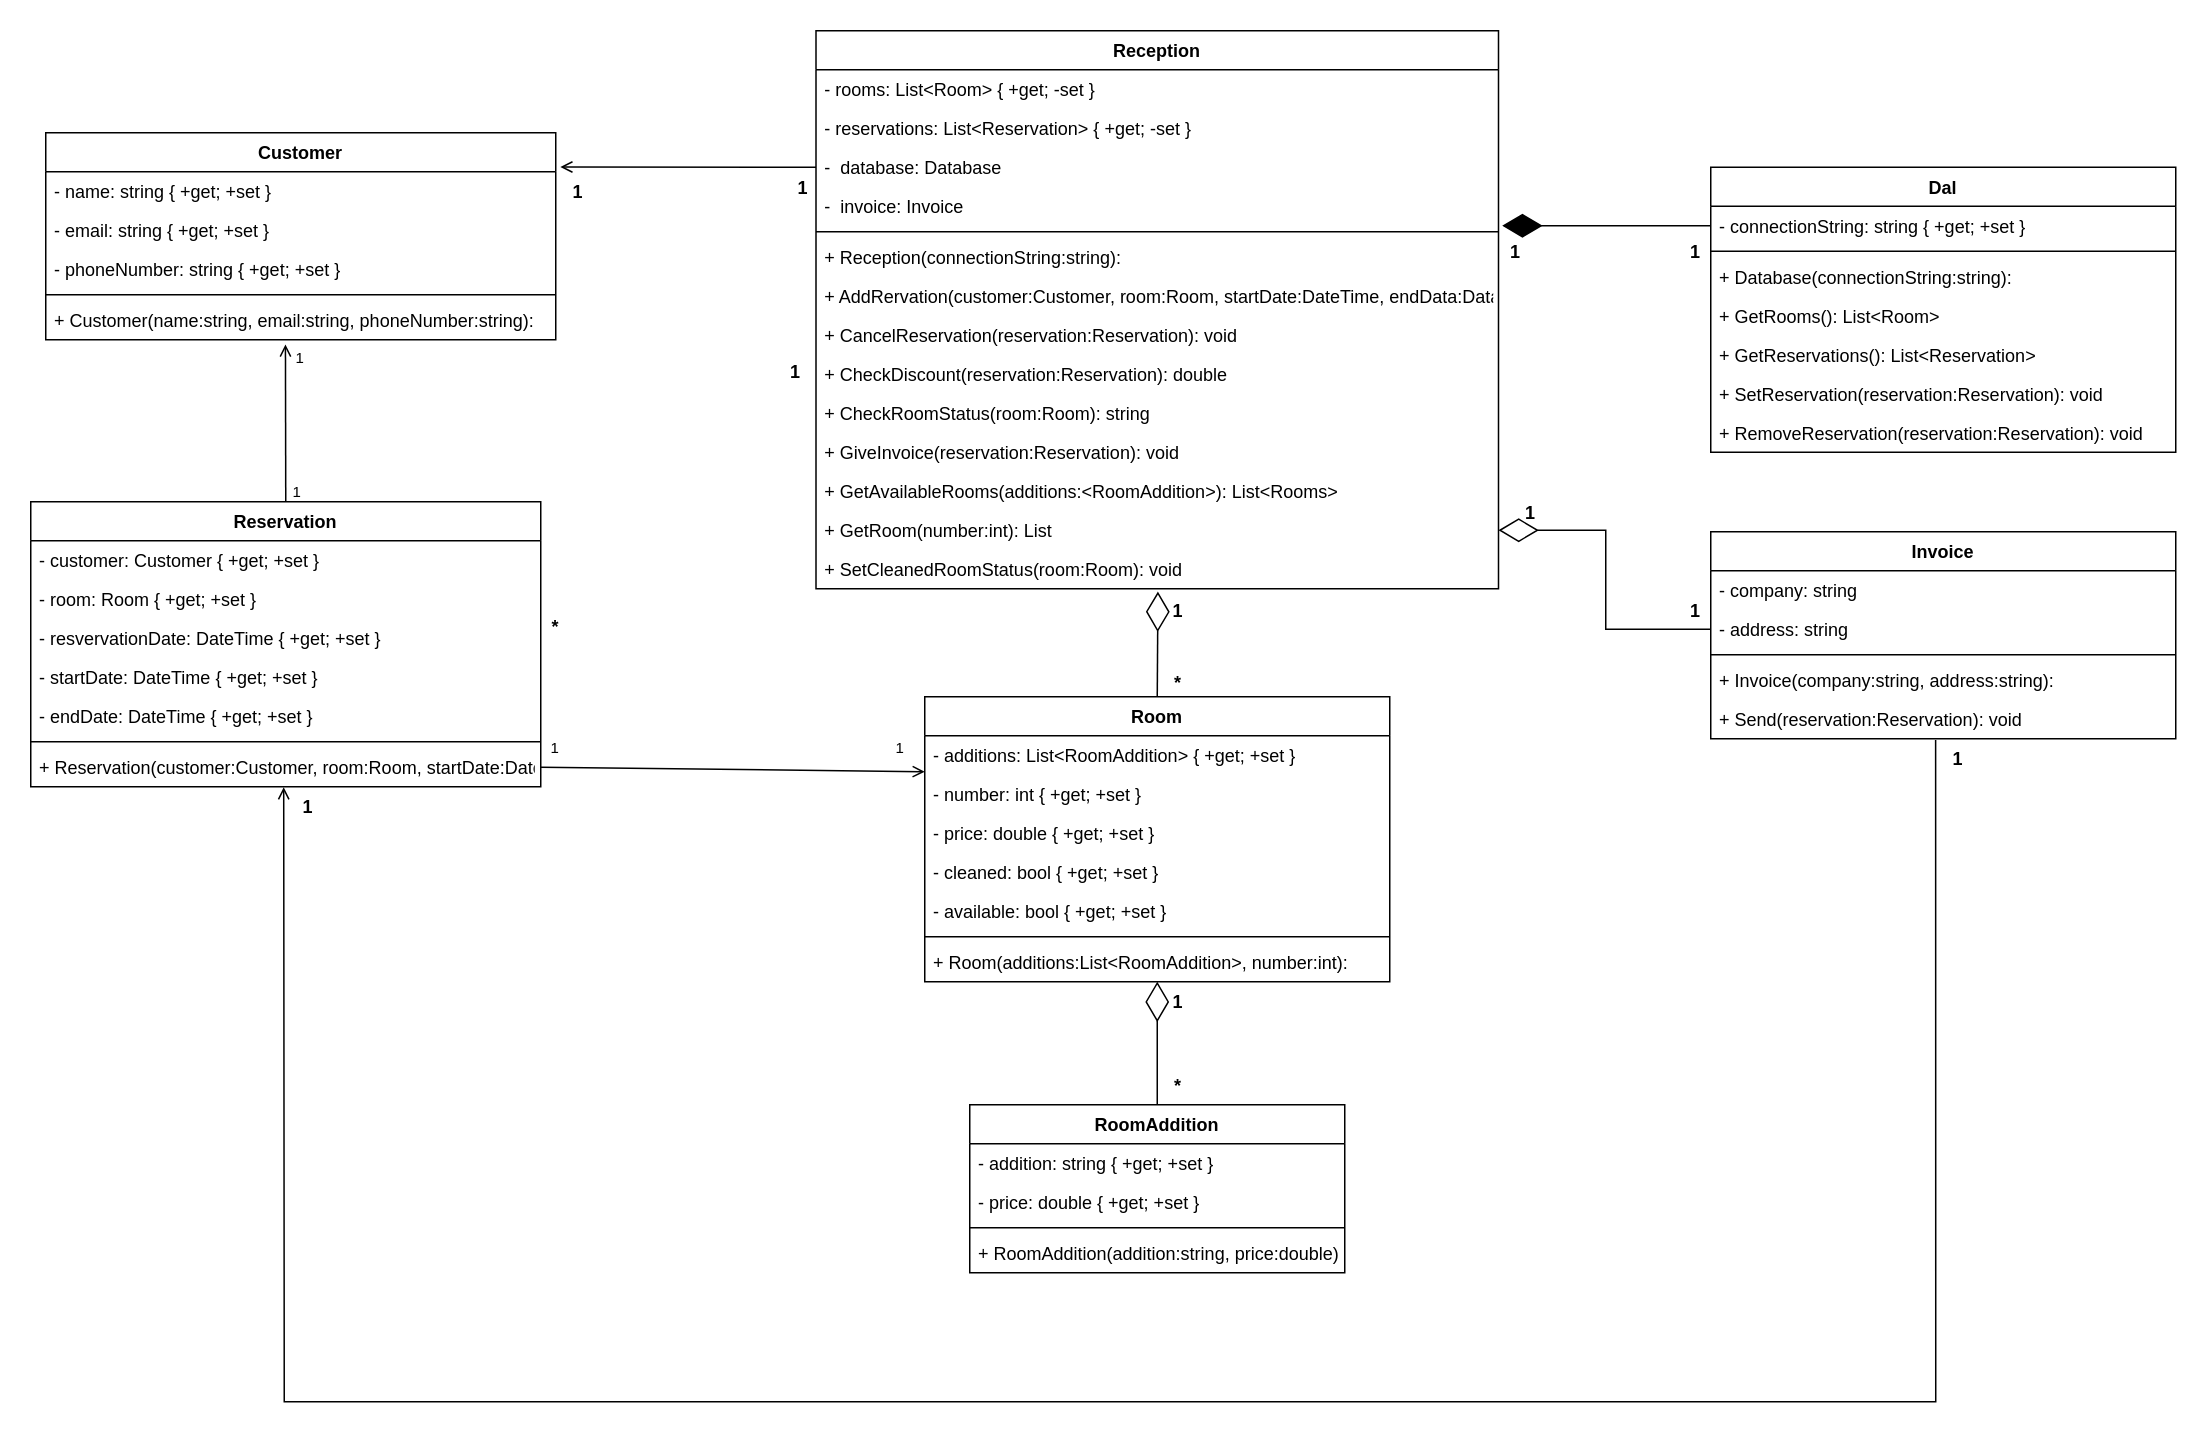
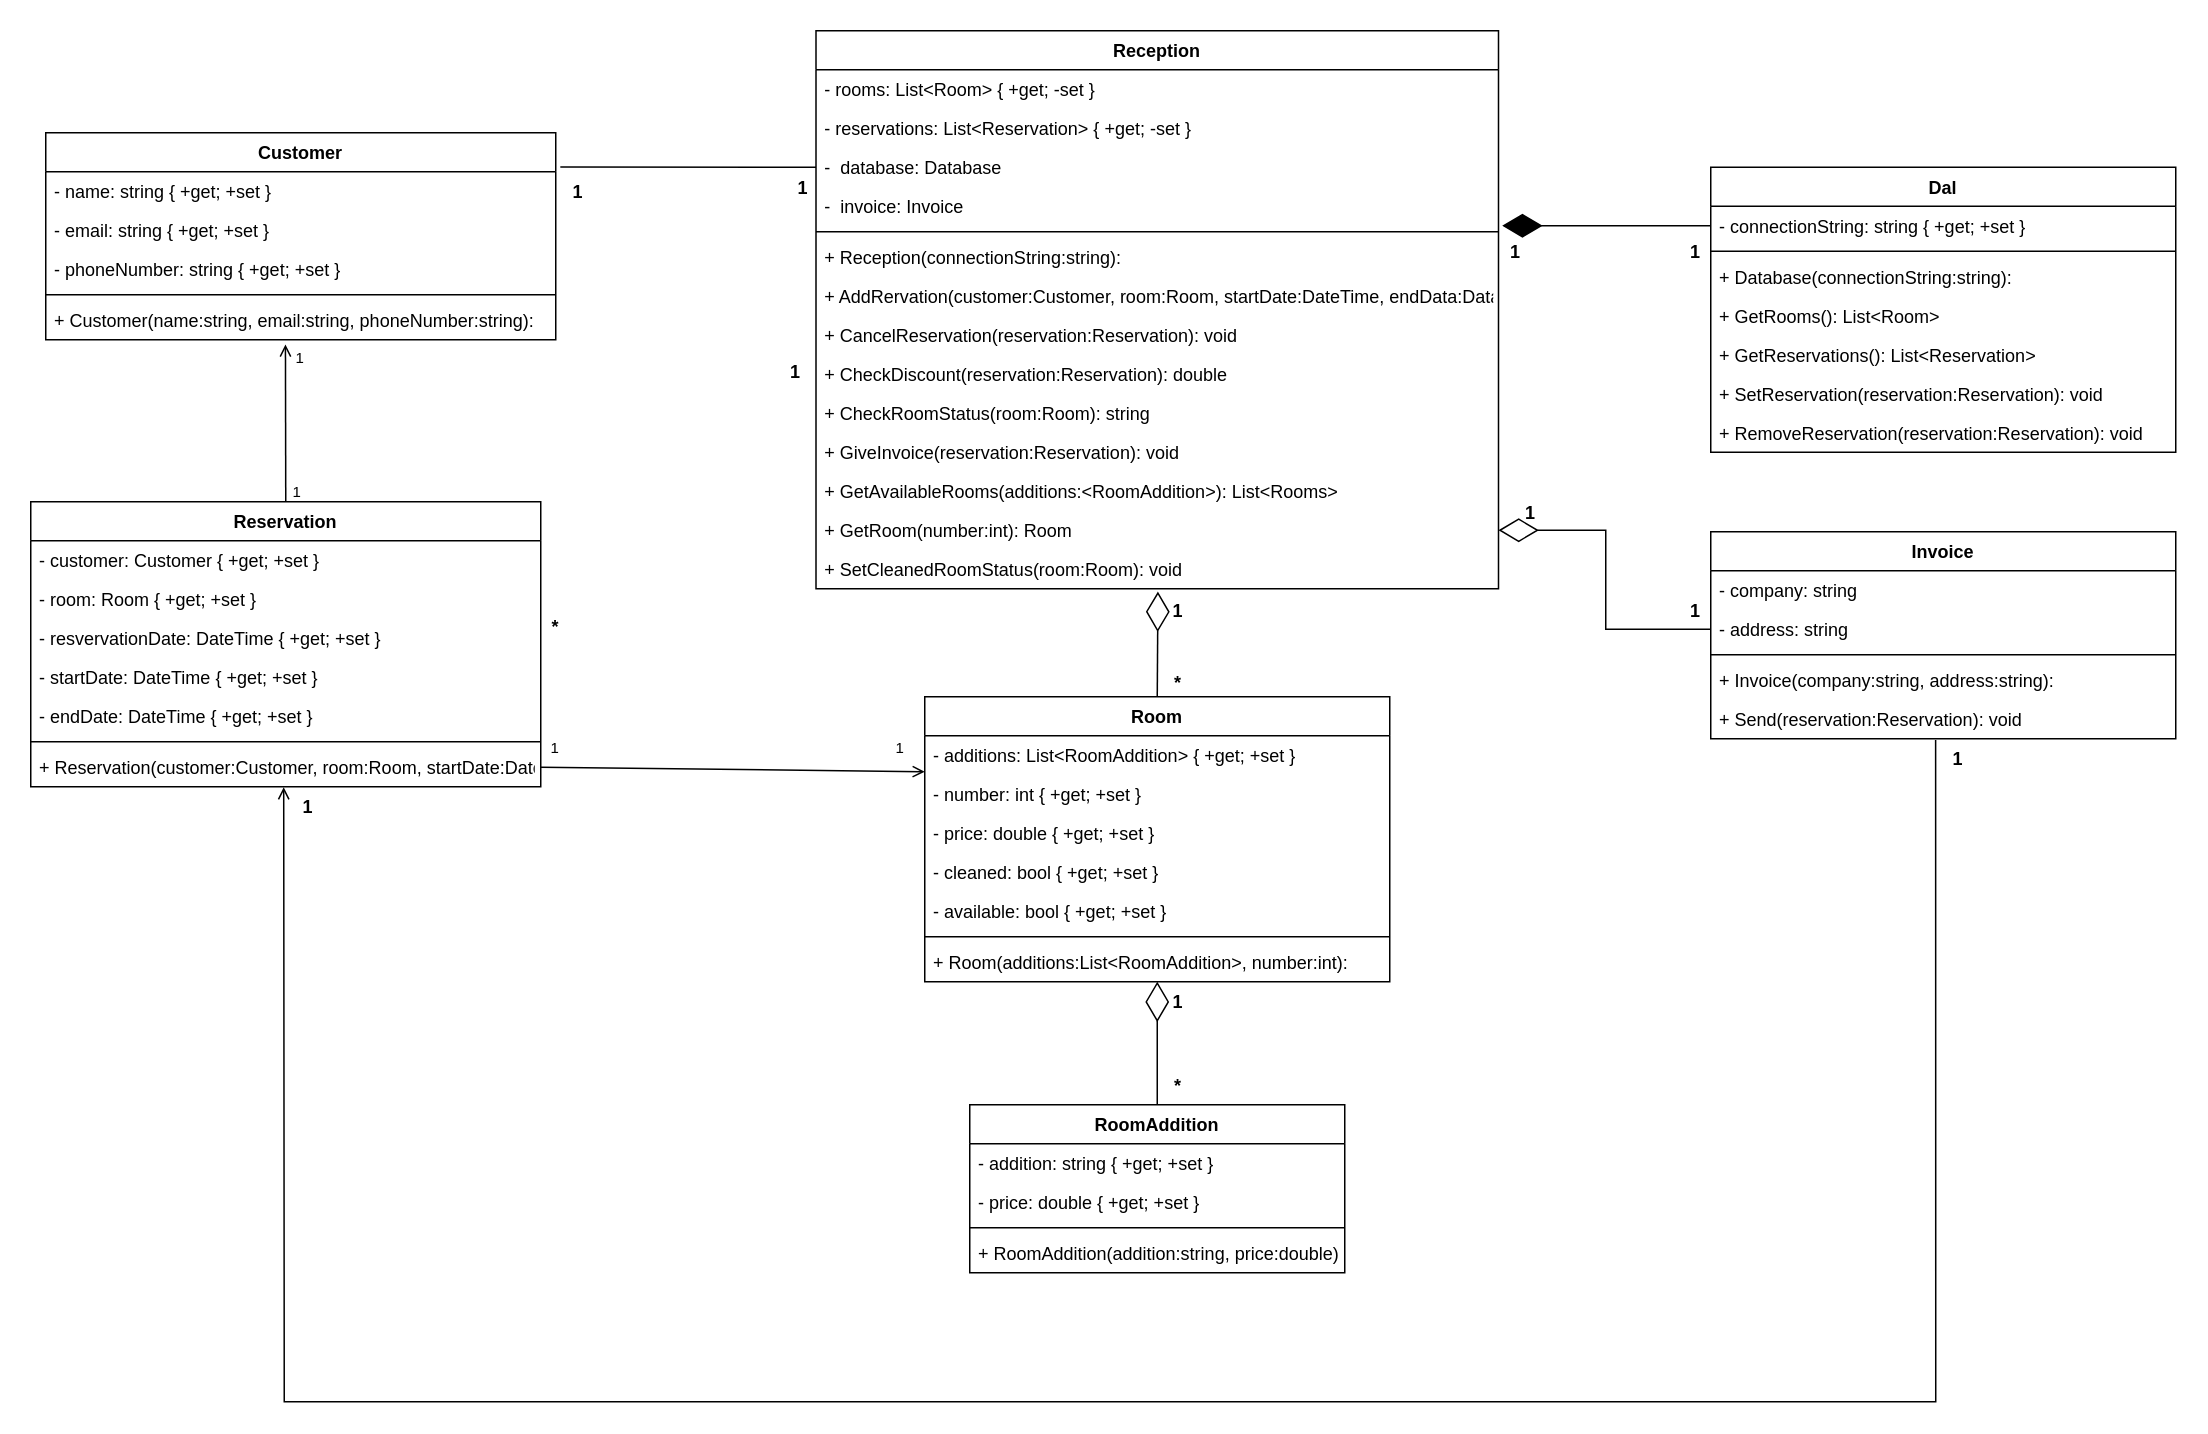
edge "- database: Database" -> "- name: string { +get; +set }": arrowhead open -> none
node "+ GetRoom(number:int): List": label "+ GetRoom(number:int): List" -> "+ GetRoom(number:int): Room"
